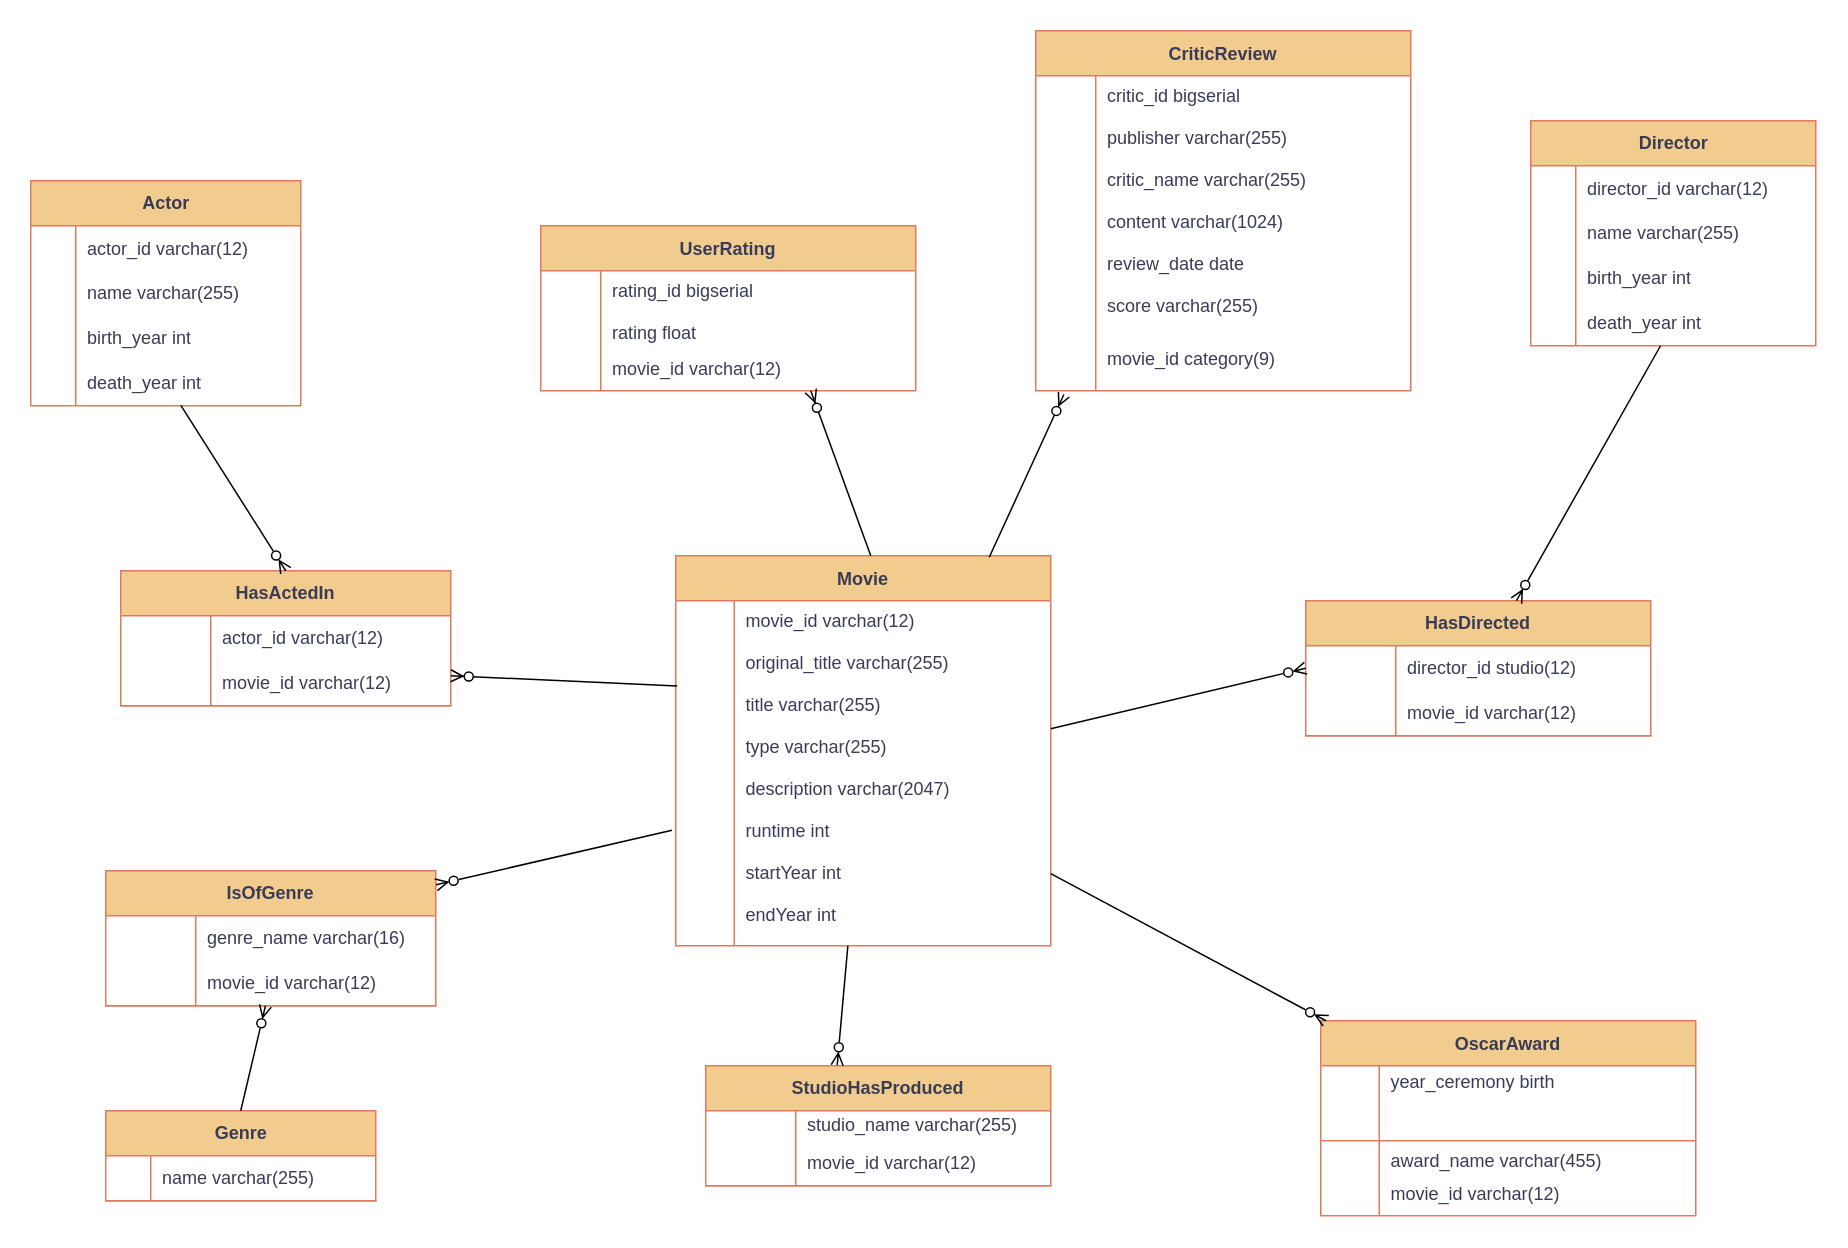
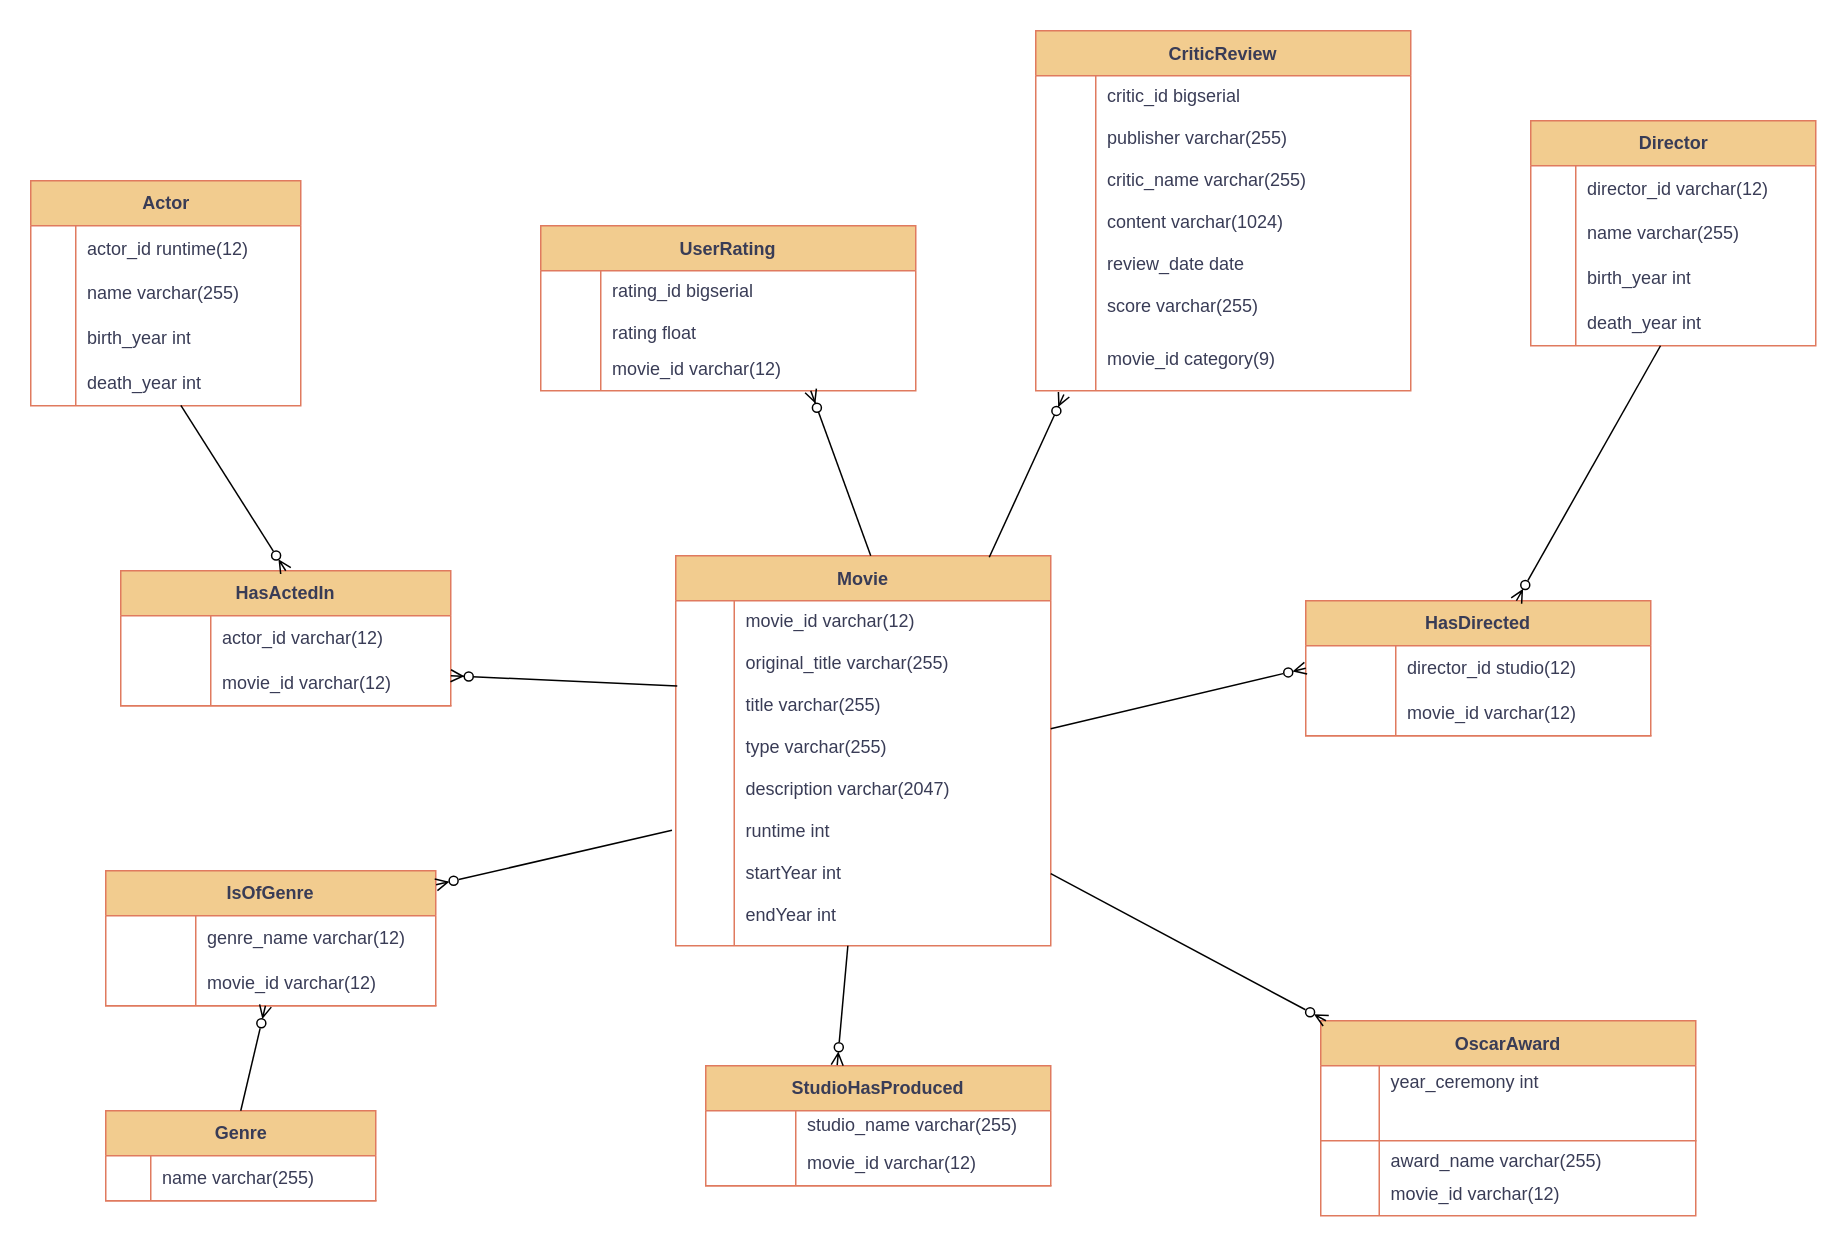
node "actor_id varchar(12) name varchar(255)": label "actor_id varchar(12) name varchar(255)" -> "actor_id runtime(12) name varchar(255)"
node "genre_name varchar(16)": label "genre_name varchar(16)" -> "genre_name varchar(12)"
node "year_ceremony birth": label "year_ceremony birth" -> "year_ceremony int"
node "award_name varchar(455)": label "award_name varchar(455)" -> "award_name varchar(255)"
